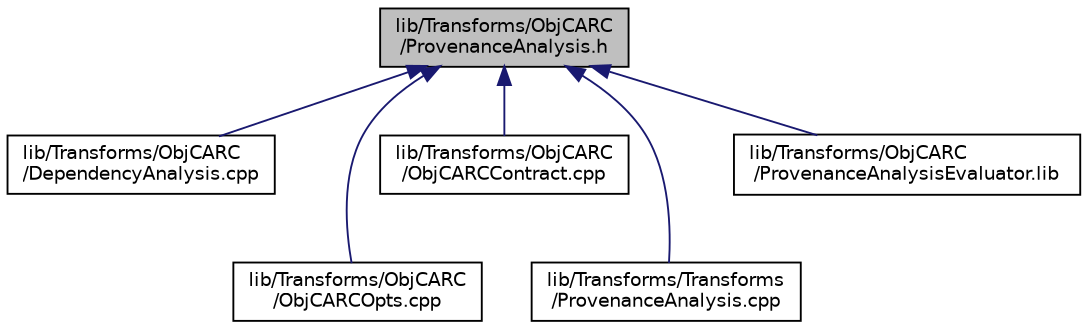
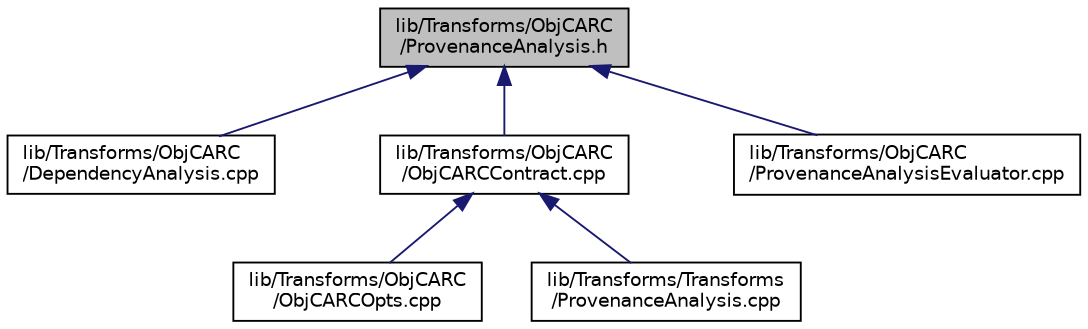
edge "lib/Transforms/Transforms /ProvenanceAnalysis.cpp" -> "lib/Transforms/ObjCARC /ProvenanceAnalysis.h": now "lib/Transforms/Transforms /ProvenanceAnalysis.cpp" -> "lib/Transforms/ObjCARC /ObjCARCContract.cpp"
edge "lib/Transforms/ObjCARC /ObjCARCOpts.cpp" -> "lib/Transforms/ObjCARC /ProvenanceAnalysis.h": now "lib/Transforms/ObjCARC /ObjCARCOpts.cpp" -> "lib/Transforms/ObjCARC /ObjCARCContract.cpp"
node "lib/Transforms/ObjCARC /ProvenanceAnalysisEvaluator.lib": label "lib/Transforms/ObjCARC /ProvenanceAnalysisEvaluator.lib" -> "lib/Transforms/ObjCARC /ProvenanceAnalysisEvaluator.cpp"
